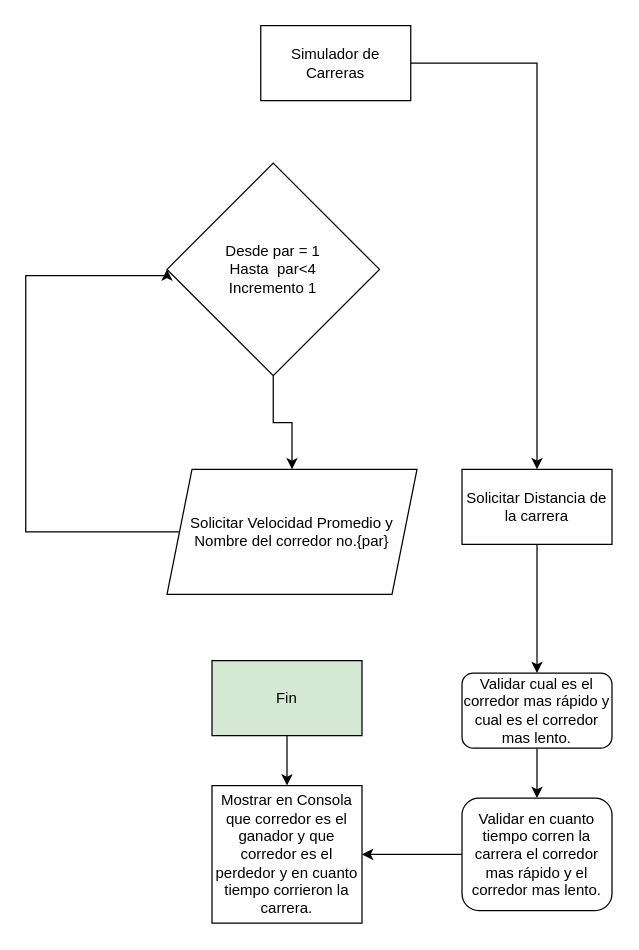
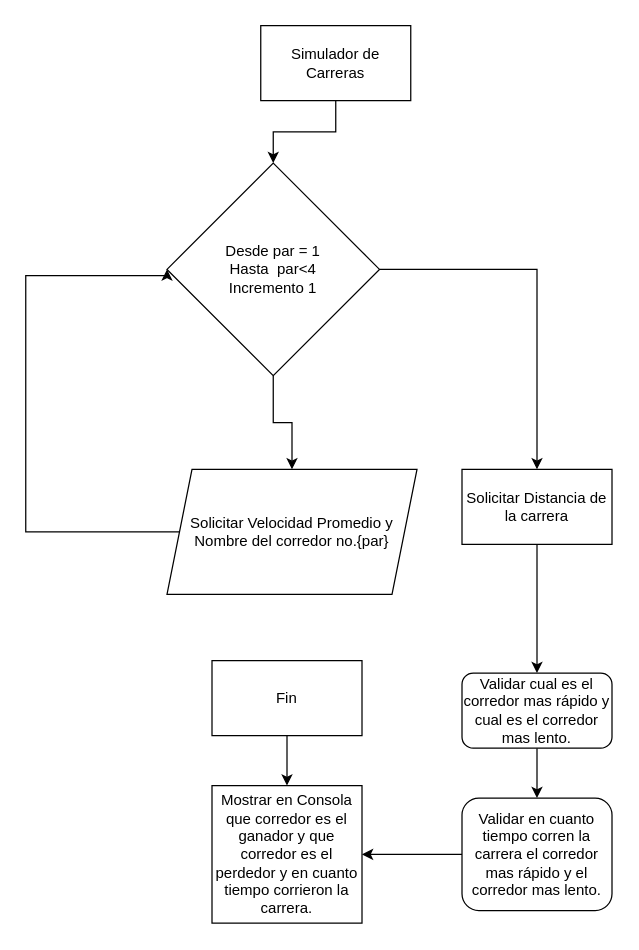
edge "Simulador de Carreras" -> "Solicitar Distancia de la carrera": now "Simulador de Carreras" -> "Desde par = 1 Hasta par<4 Incremento 1"
edge "Desde par = 1 Hasta par<4 Incremento 1" -> "Solicitar Distancia de la carrera": added
node "Fin": fillcolor #d5e8d4 -> #ffffff
